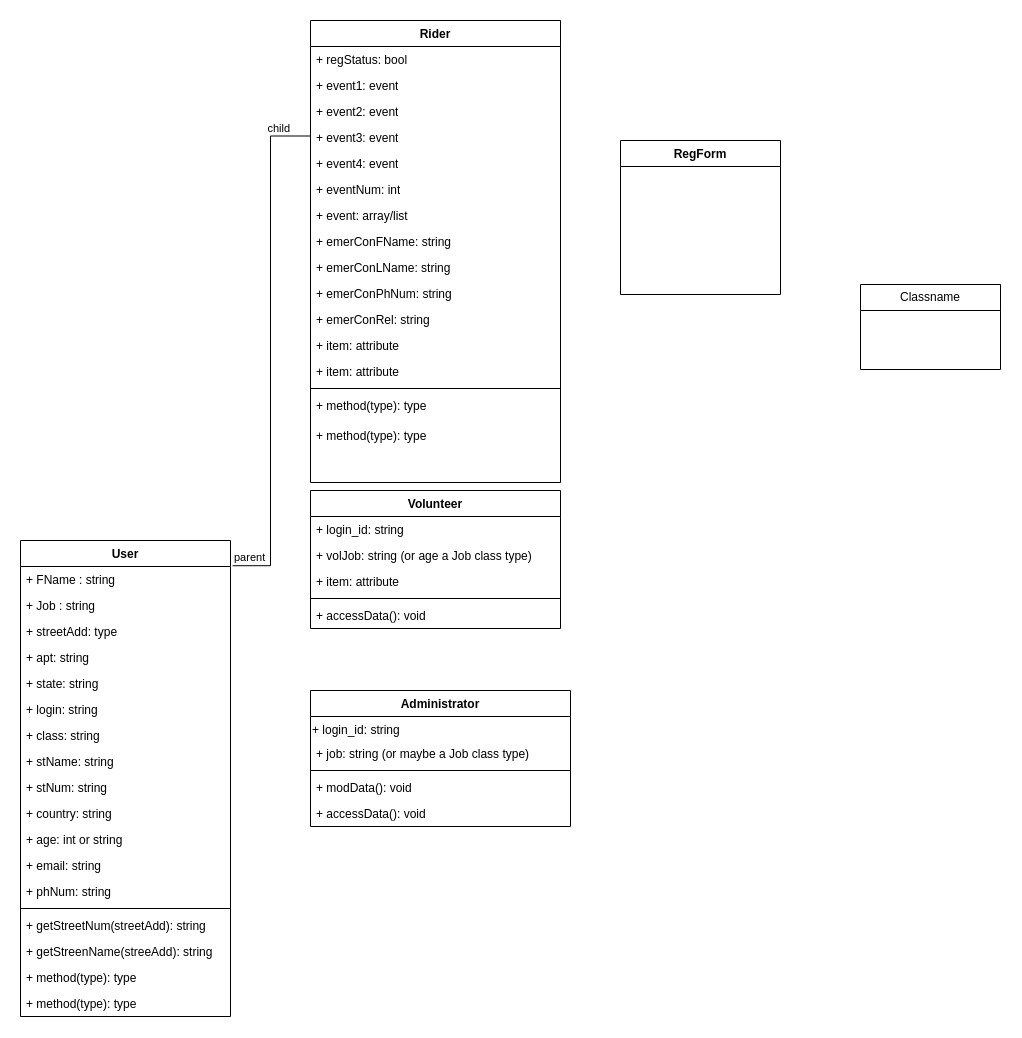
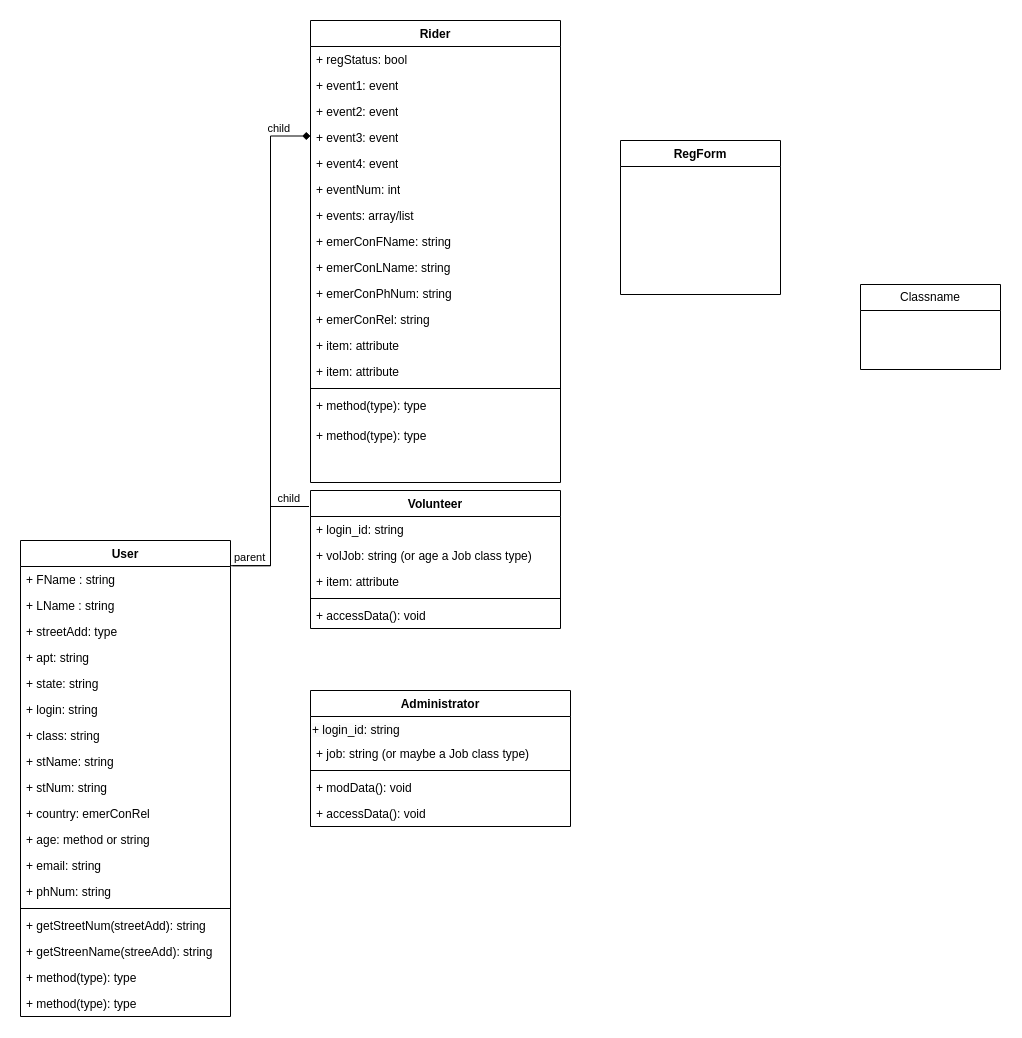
edge "Rider" -- "User": arrowhead none -> diamond
node "+ event: array/list": label "+ event: array/list" -> "+ events: array/list"
edge "Volunteer" -- "User": added, label "child"
node "+ Job : string": label "+ Job : string" -> "+ LName : string"
node "+ country: string": label "+ country: string" -> "+ country: emerConRel"
node "+ age: int or string": label "+ age: int or string" -> "+ age: method or string"
